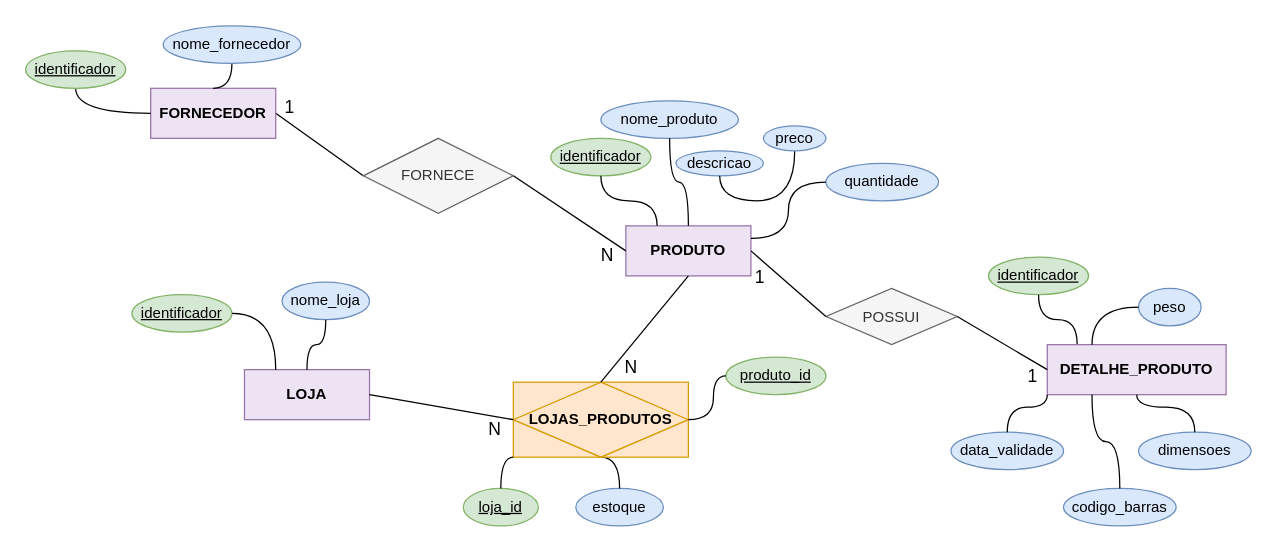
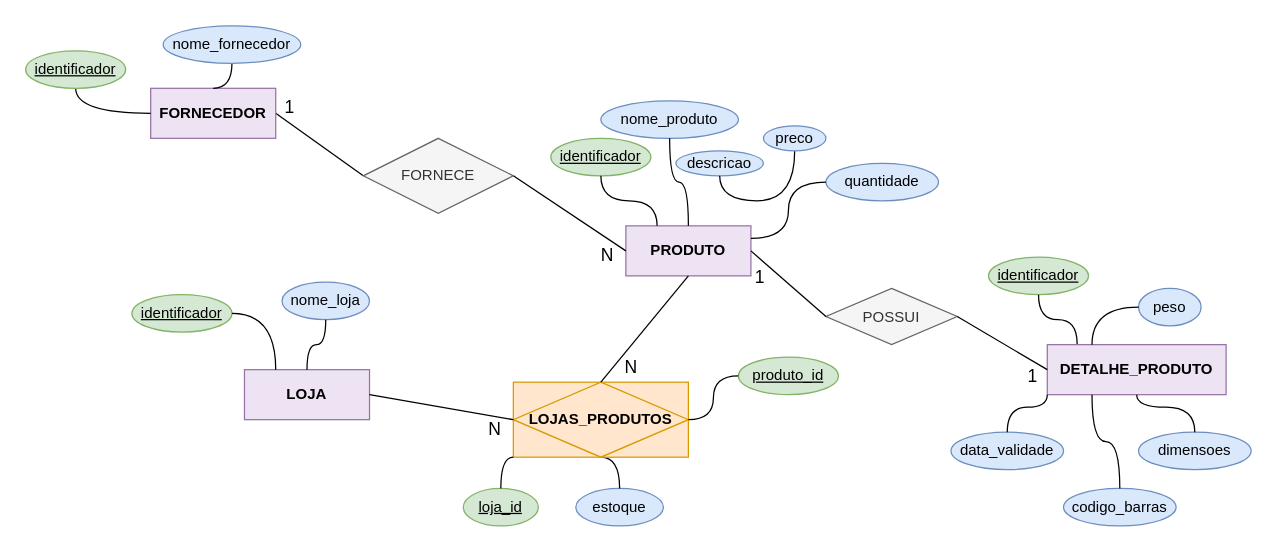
node "produto_id": moved (776, 376) -> (788, 376)
